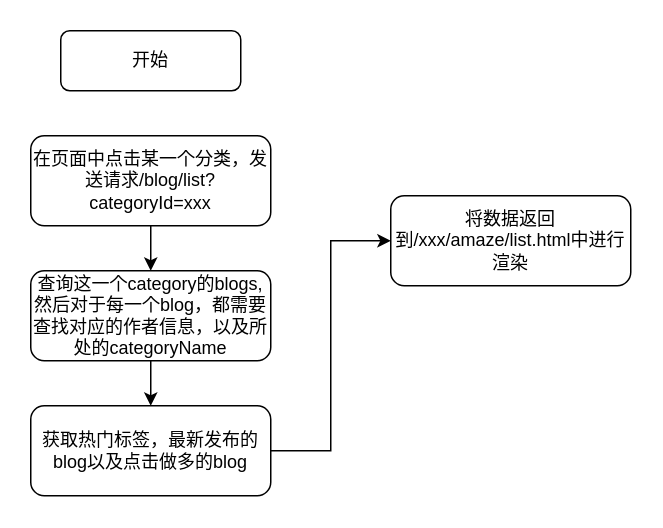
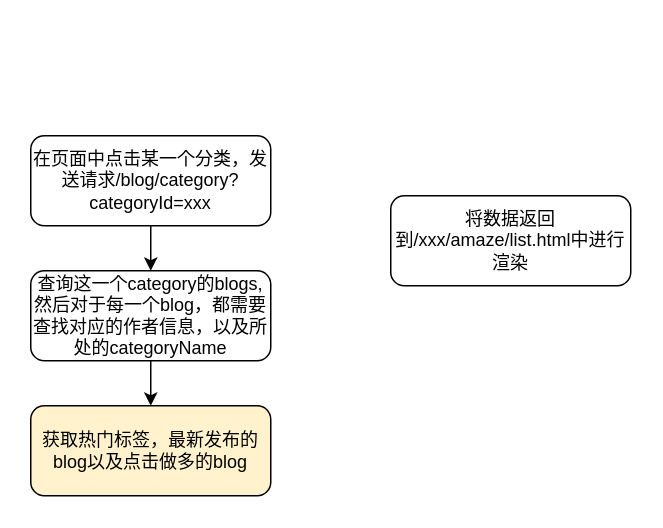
node "开始": removed
node "在页面中点击某一个分类，发送请求/blog/list?categoryId=xxx": label "在页面中点击某一个分类，发送请求/blog/list?categoryId=xxx" -> "在页面中点击某一个分类，发送请求/blog/category?categoryId=xxx"
edge "获取热门标签，最新发布的blog以及点击做多的blog" -> "将数据返回到/xxx/amaze/list.html中进行渲染": removed
node "获取热门标签，最新发布的blog以及点击做多的blog": fillcolor #ffffff -> #fff2cc
